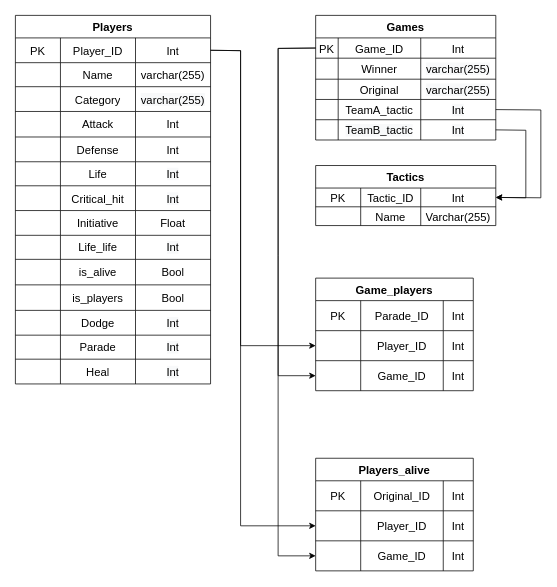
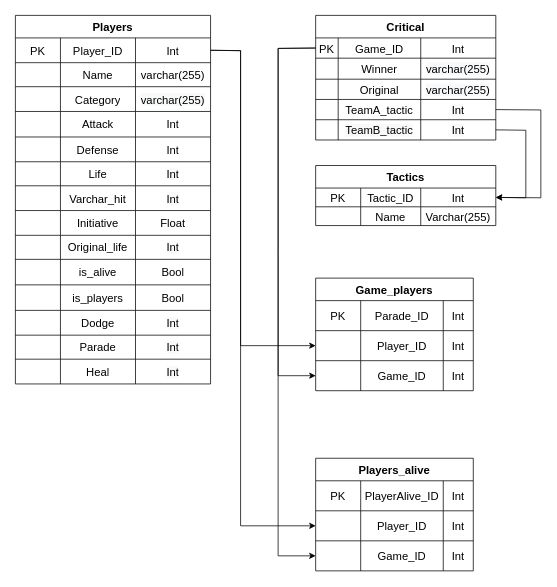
node "Games": label "Games" -> "Critical"
node "Critical_hit": label "Critical_hit" -> "Varchar_hit"
node "Life_life": label "Life_life" -> "Original_life"
node "Original_ID": label "Original_ID" -> "PlayerAlive_ID"
